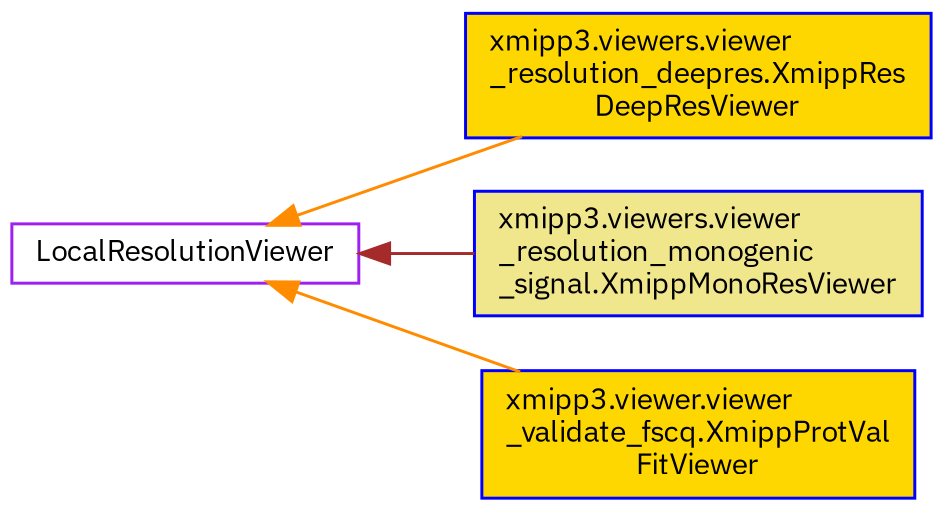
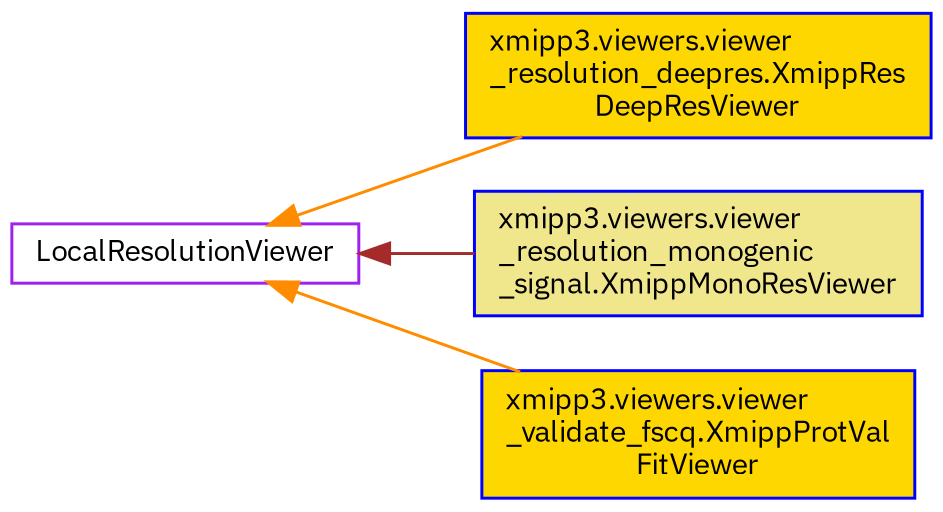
node "xmipp3.viewer.viewer _validate_fscq.XmippProtVal FitViewer": label "xmipp3.viewer.viewer _validate_fscq.XmippProtVal FitViewer" -> "xmipp3.viewers.viewer _validate_fscq.XmippProtVal FitViewer"
